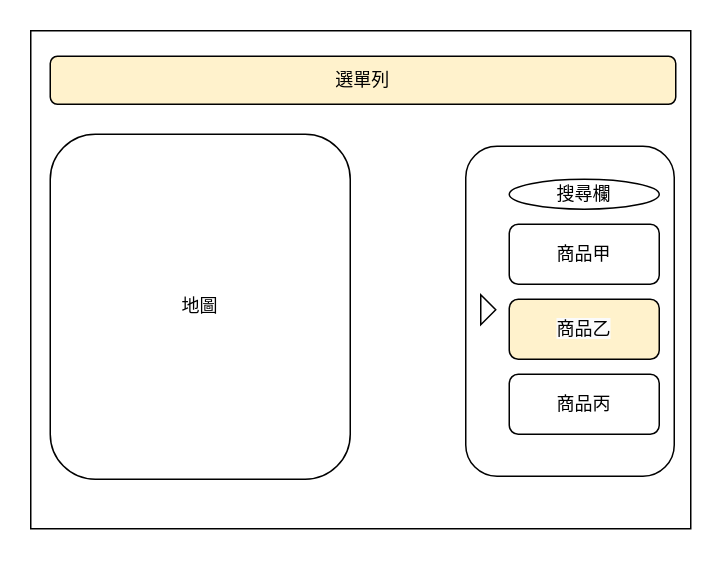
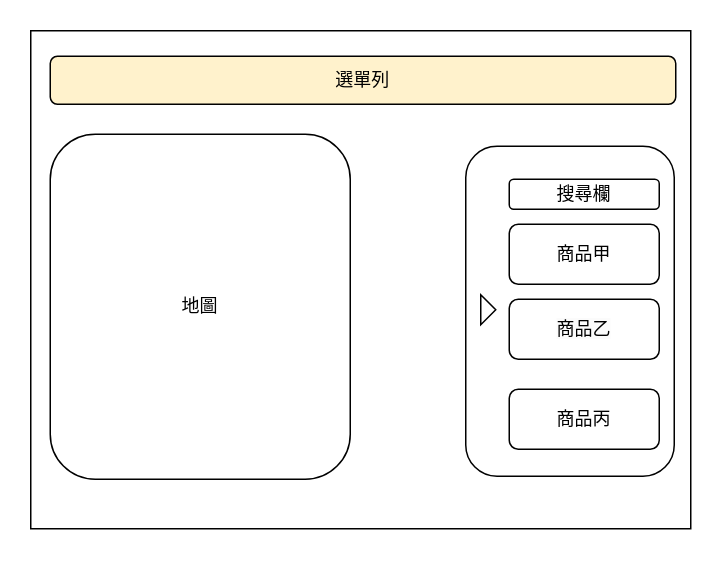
node "搜尋欄": shape ellipse -> rounded rectangle
node "商品乙": fillcolor #fff2cc -> #ffffff
node "商品丙": moved (584, 404) -> (584, 419)
